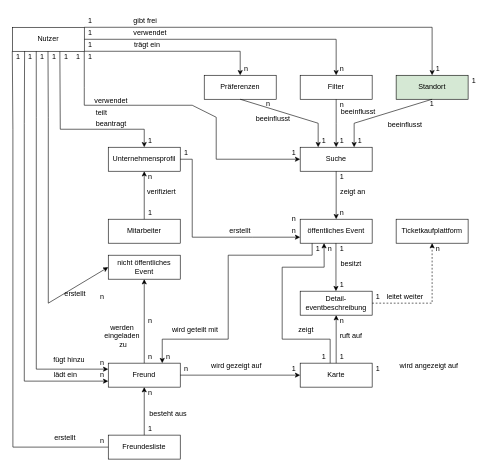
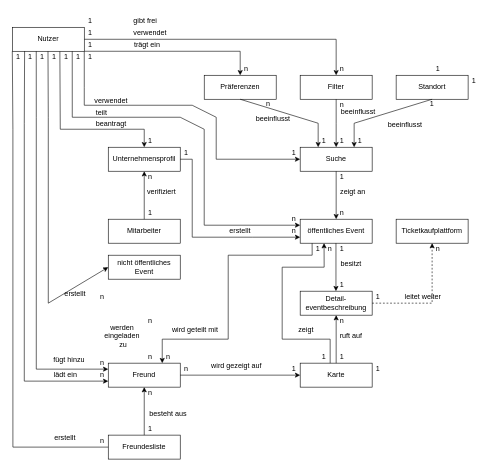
edge "Nutzer" -> "Standort": removed
node "Standort": fillcolor #d5e8d4 -> #ffffff
edge "Nutzer" -> "öffentliches Event": added
edge "Freund" -> "nicht öffentliches Event": removed
node "leitet weiter": moved (405, 297) -> (423, 297)
node "wird angezeigt auf": removed
